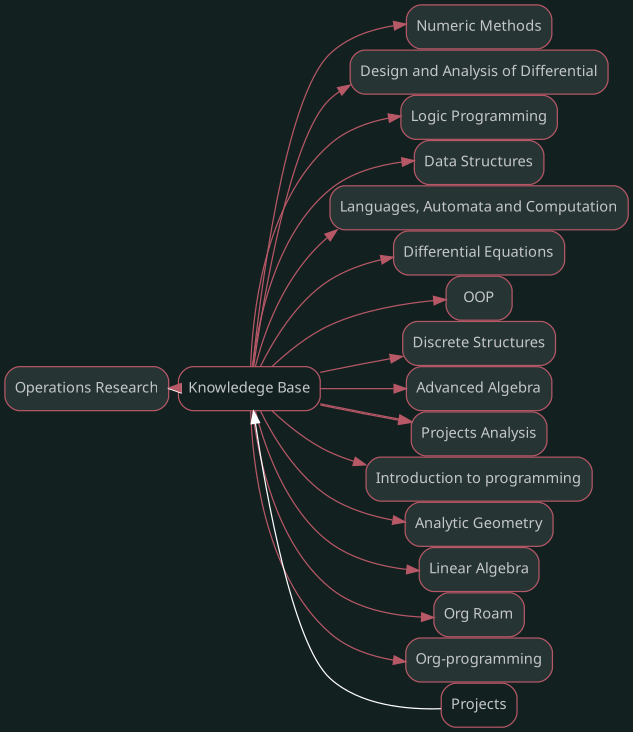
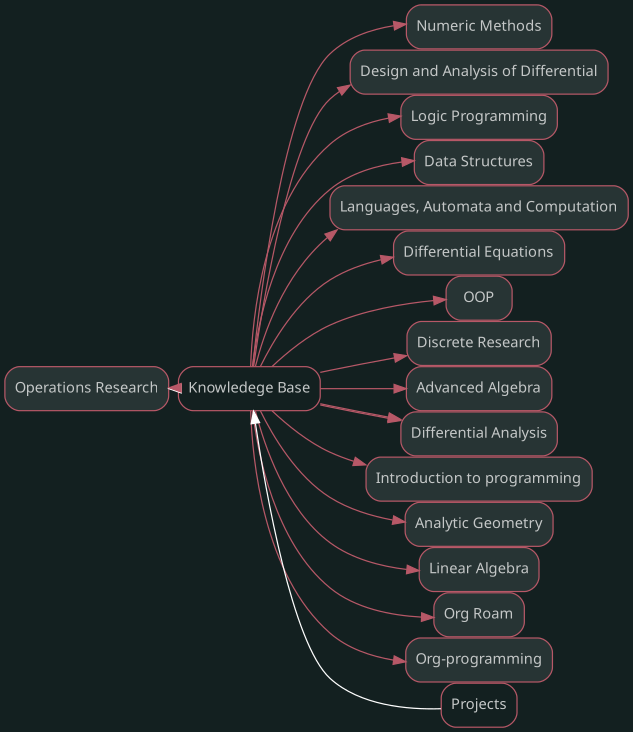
node "Discrete Structures": label "Discrete Structures" -> "Discrete Research"
node "Projects Analysis": label "Projects Analysis" -> "Differential Analysis"
